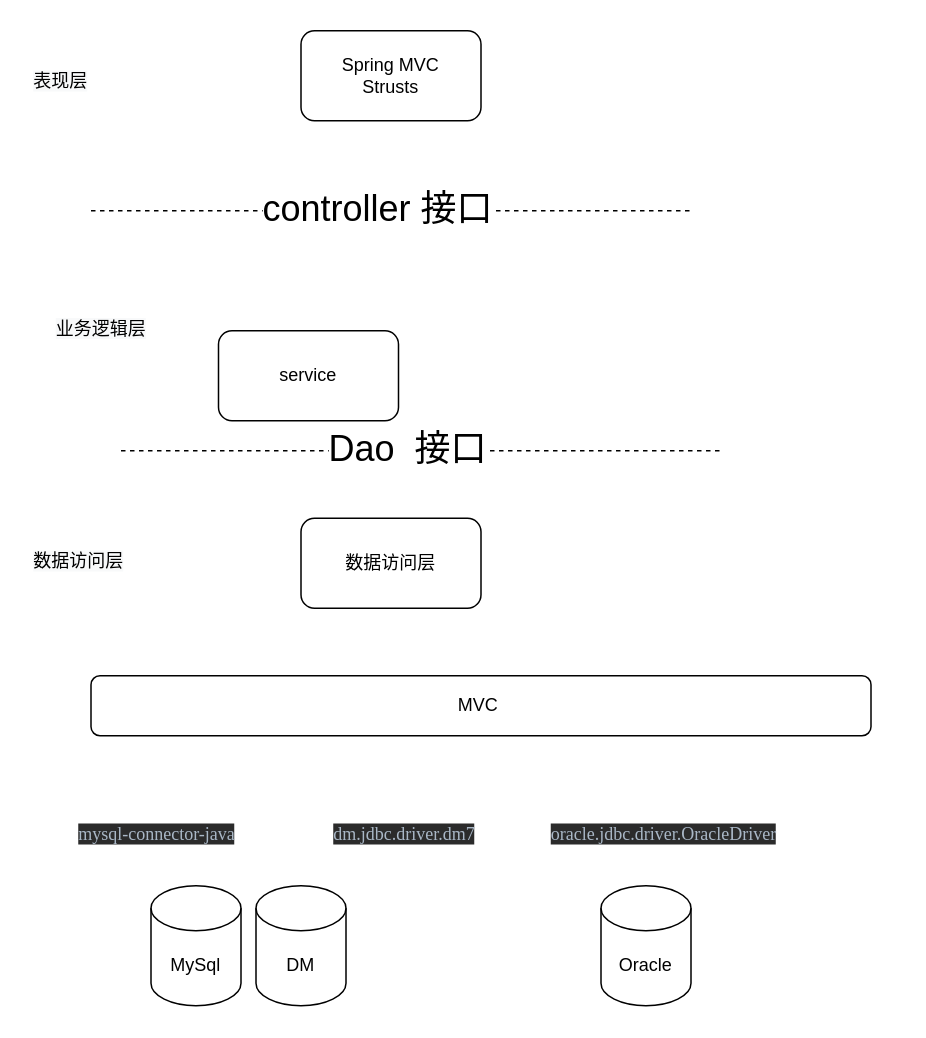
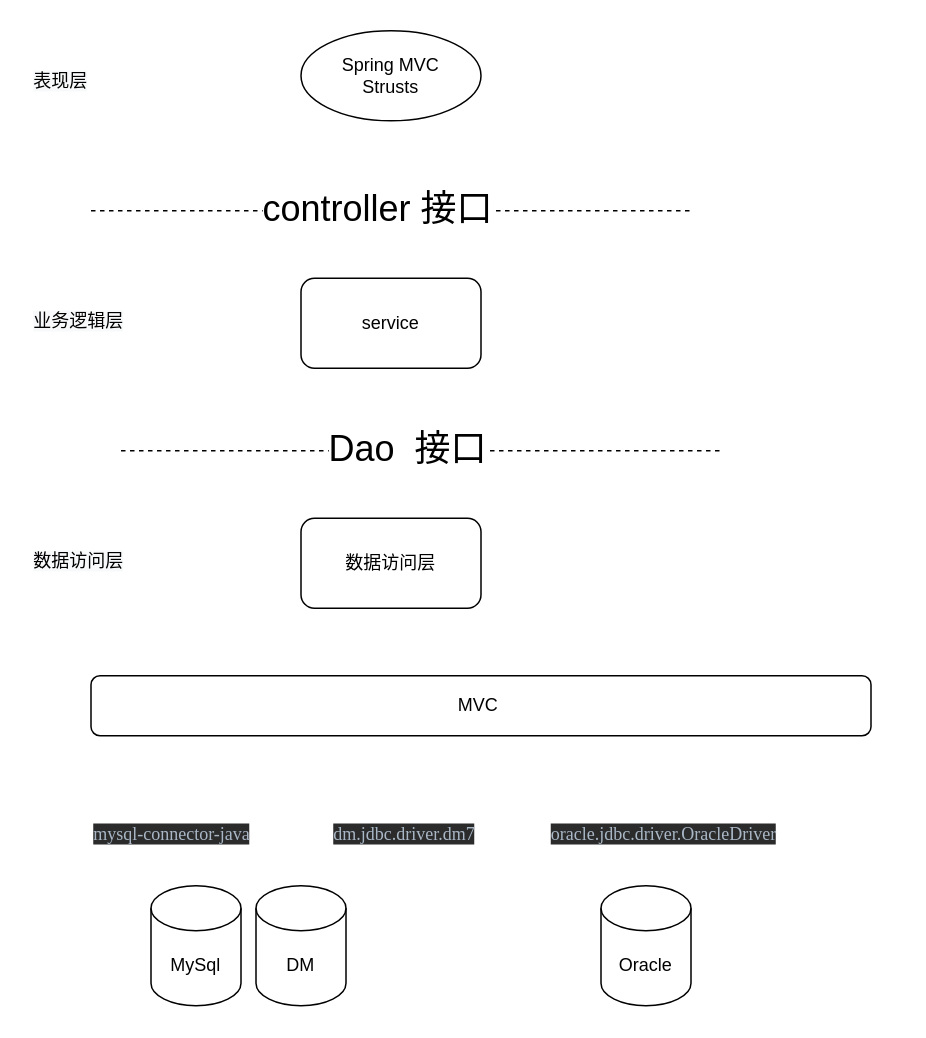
node "Spring MVC Strusts": shape rounded rectangle -> ellipse
node "业务逻辑层": moved (121, 331) -> (98, 323)
node "service": moved (308, 376) -> (391, 323)
node "mysql-connector-java": moved (196, 833) -> (211, 833)
